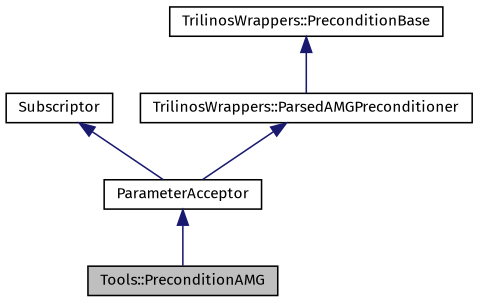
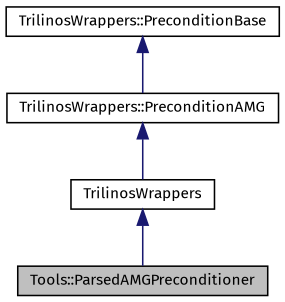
node "Subscriptor": removed
node "TrilinosWrappers::ParsedAMGPreconditioner": label "TrilinosWrappers::ParsedAMGPreconditioner" -> "TrilinosWrappers::PreconditionAMG"
node "ParameterAcceptor": label "ParameterAcceptor" -> "TrilinosWrappers"
node "Tools::PreconditionAMG": label "Tools::PreconditionAMG" -> "Tools::ParsedAMGPreconditioner"
